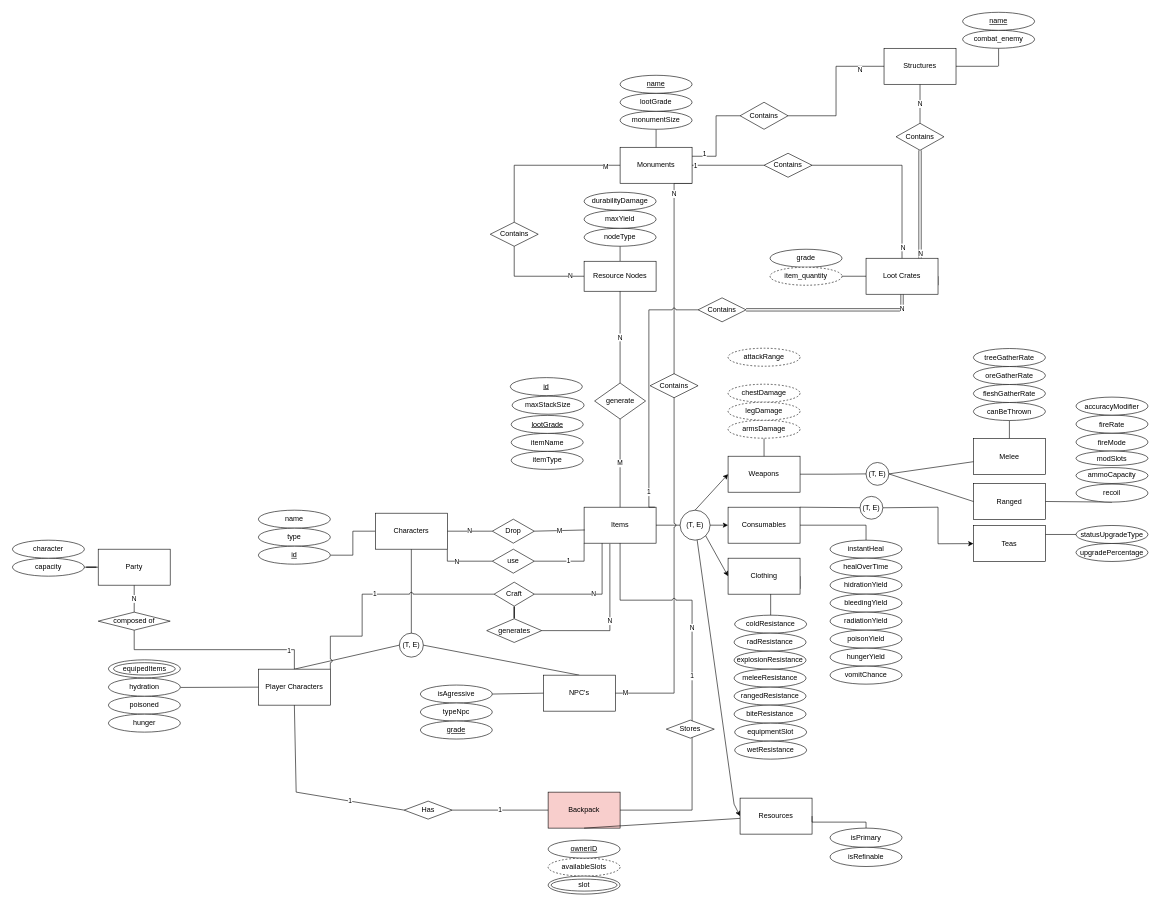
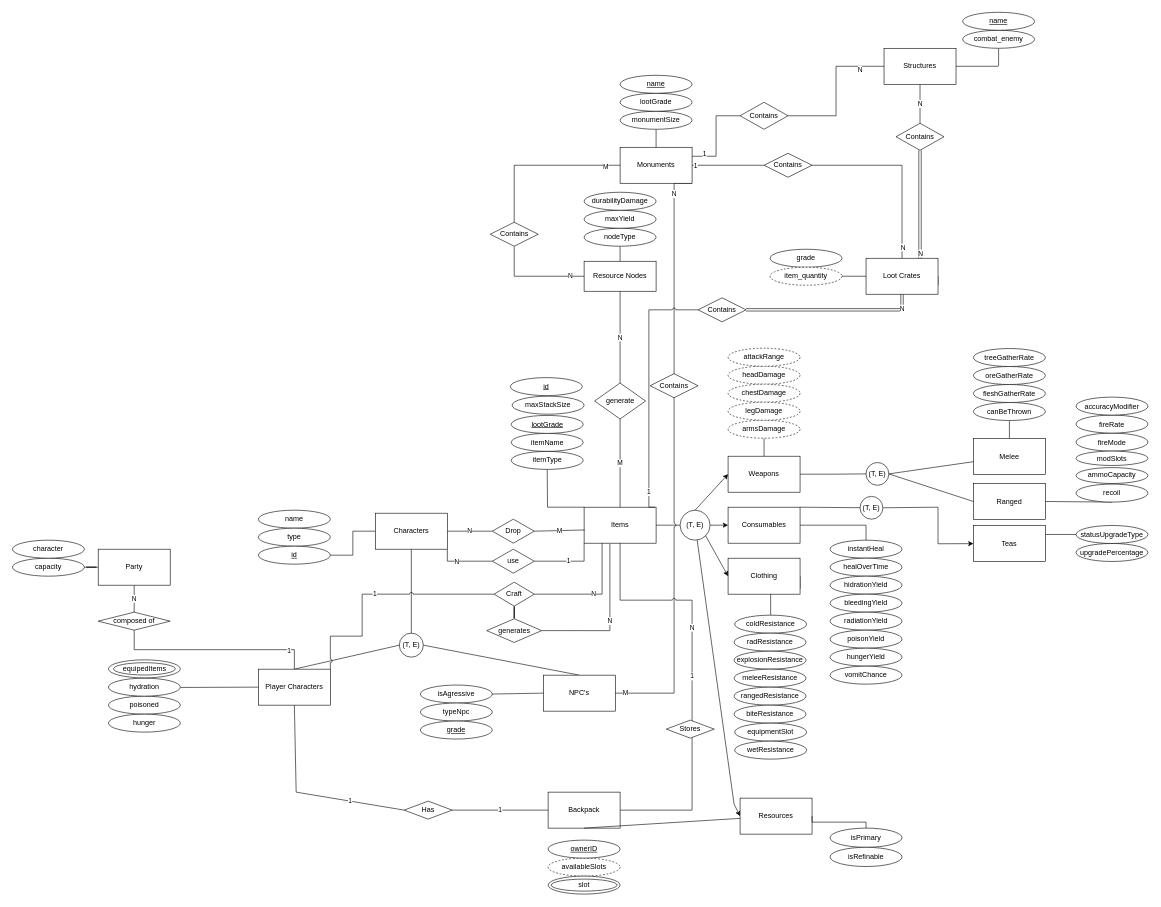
node "headDamage": added
edge "itemType" -- "Items": added
node "Backpack": fillcolor #f8cecc -> #ffffff
